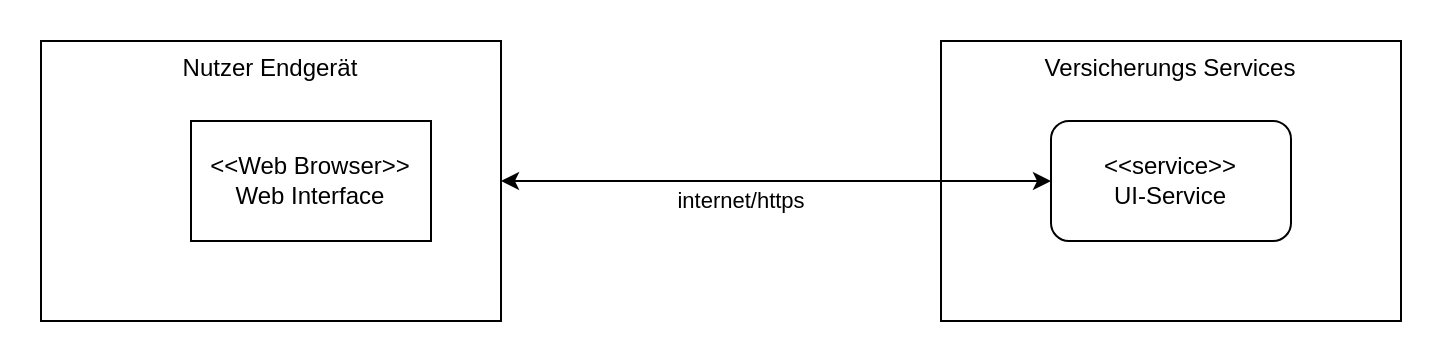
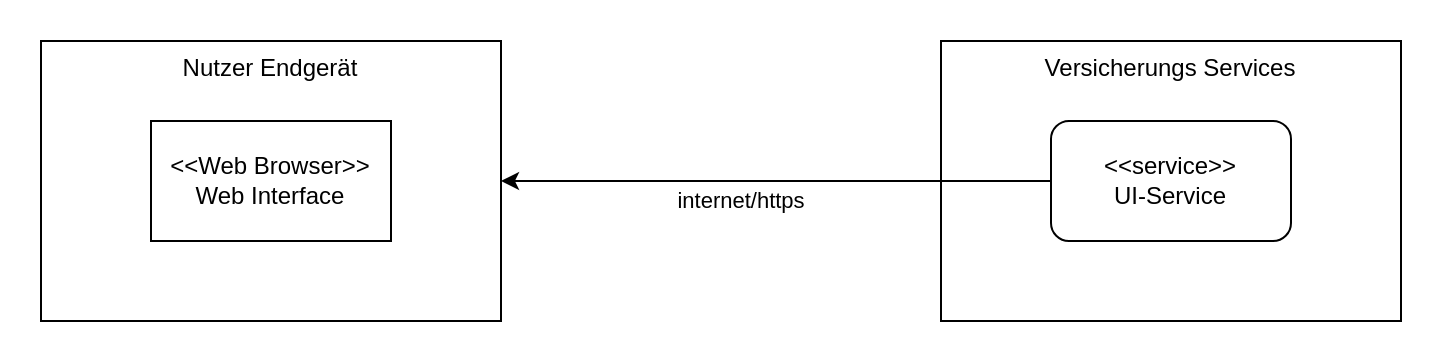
node "<<Web Browser>> Web Interface": moved (311, 181) -> (271, 181)
edge "Nutzer Endgerät" -- "<<service>> UI-Service": arrowhead classic -> none
